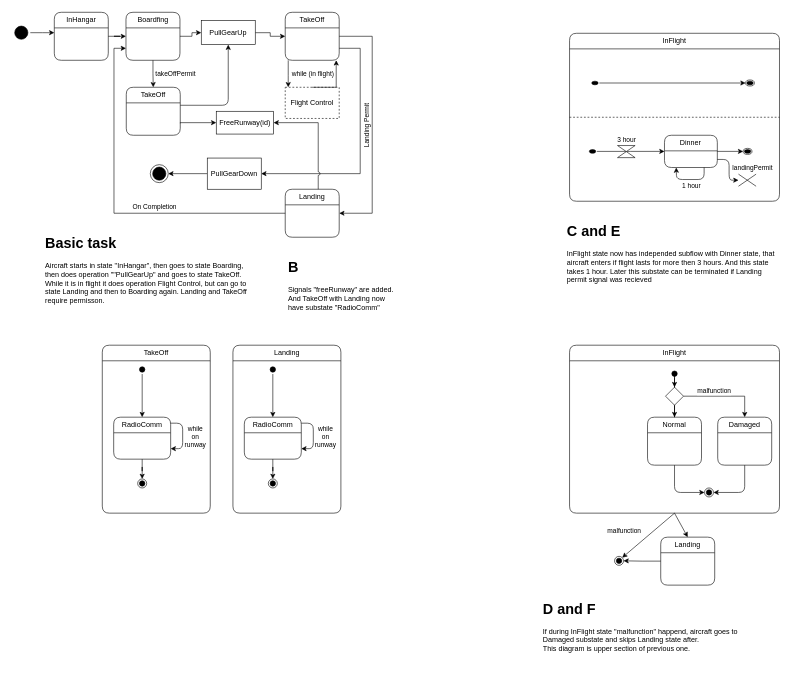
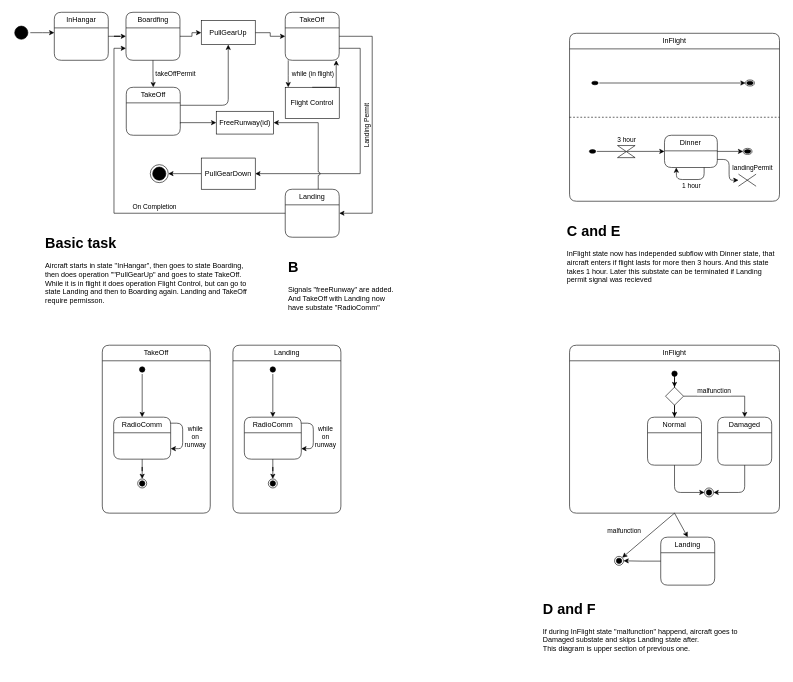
node "Flight Control": style dashed -> solid
node "PullGearDown": moved (234, 174) -> (228, 174)
